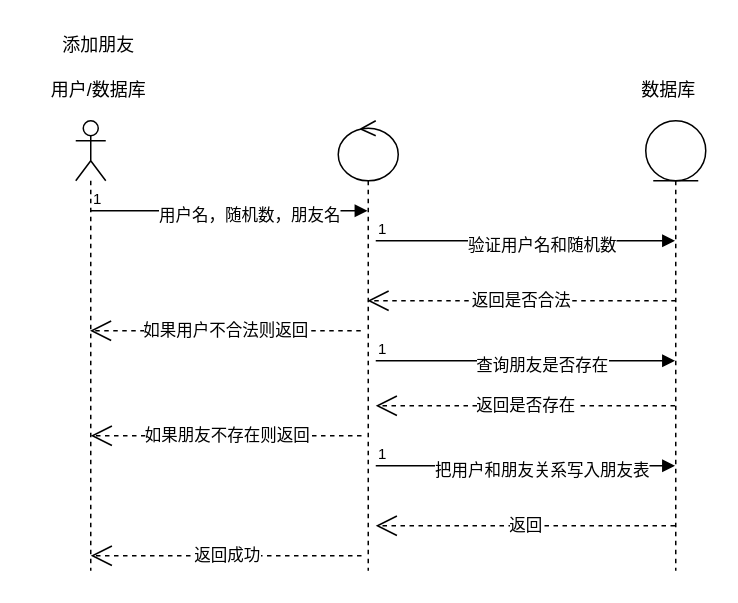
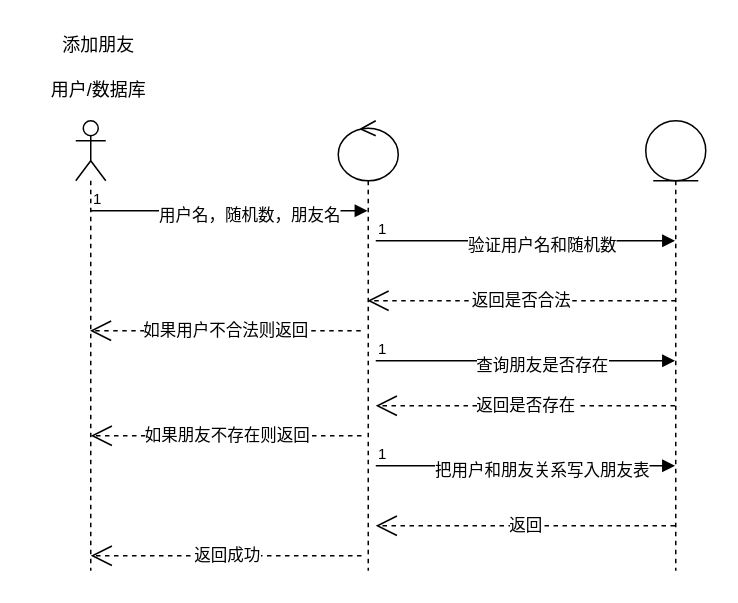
node "数据库": removed
